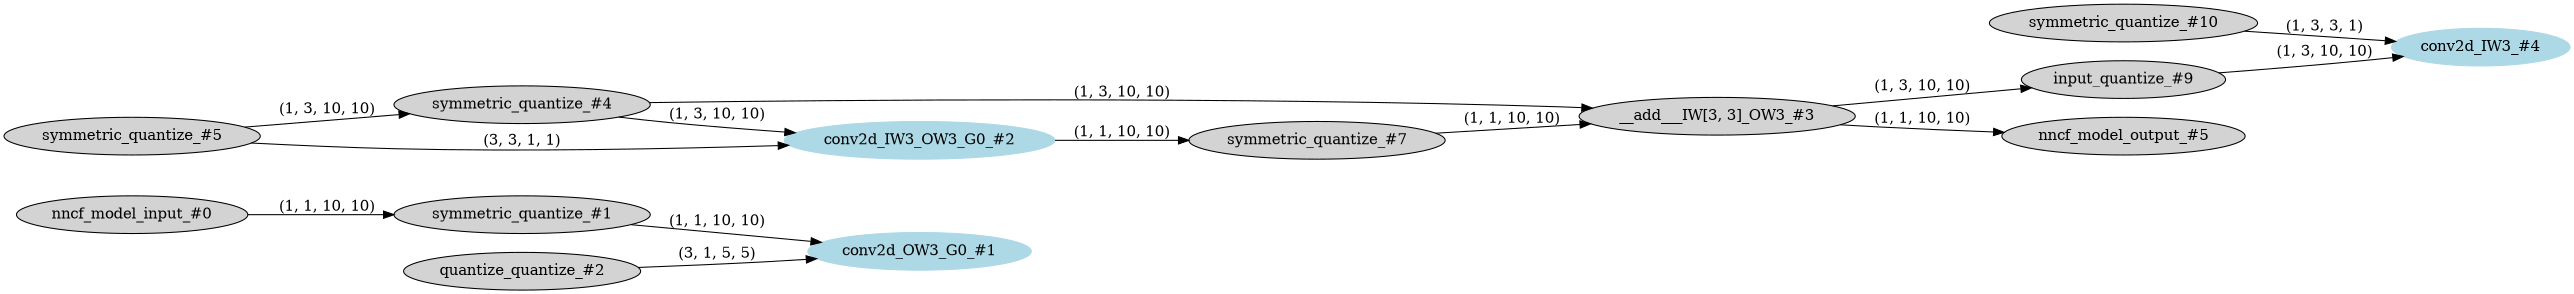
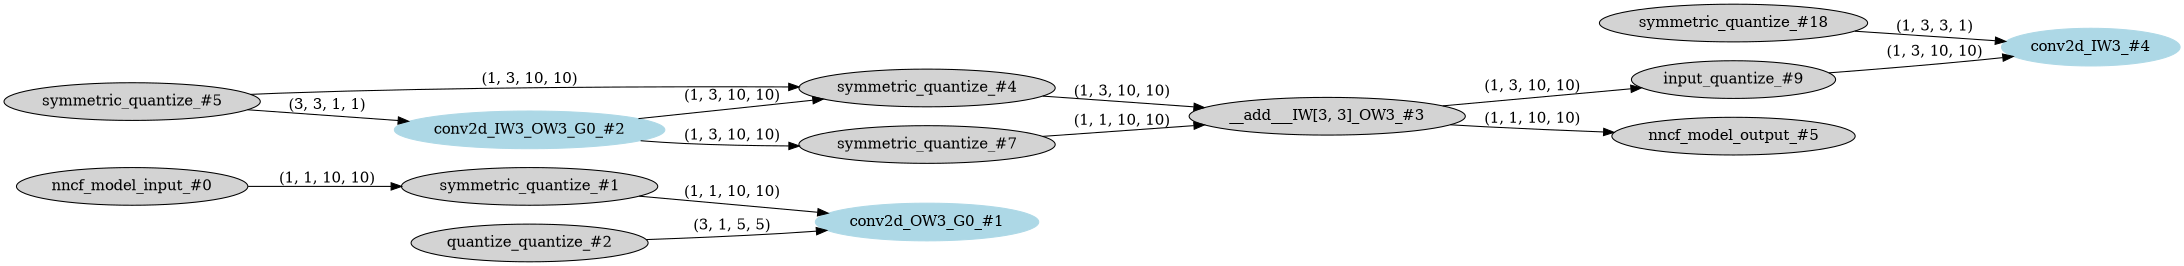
node "symmetric_quantize_#10": label "symmetric_quantize_#10" -> "symmetric_quantize_#18"
edge "symmetric_quantize_#4" -> "conv2d_IW3_OW3_G0_#2": reversed
edge "conv2d_IW3_OW3_G0_#2" -> "symmetric_quantize_#7": label "(1, 1, 10, 10)" -> "(1, 3, 10, 10)"
